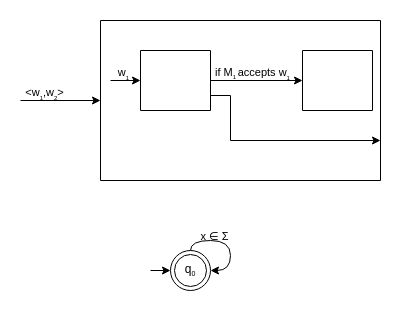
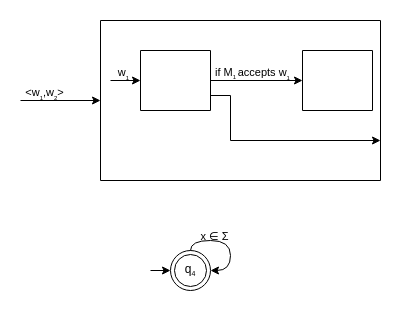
node "q0": label "q0" -> "q4"
